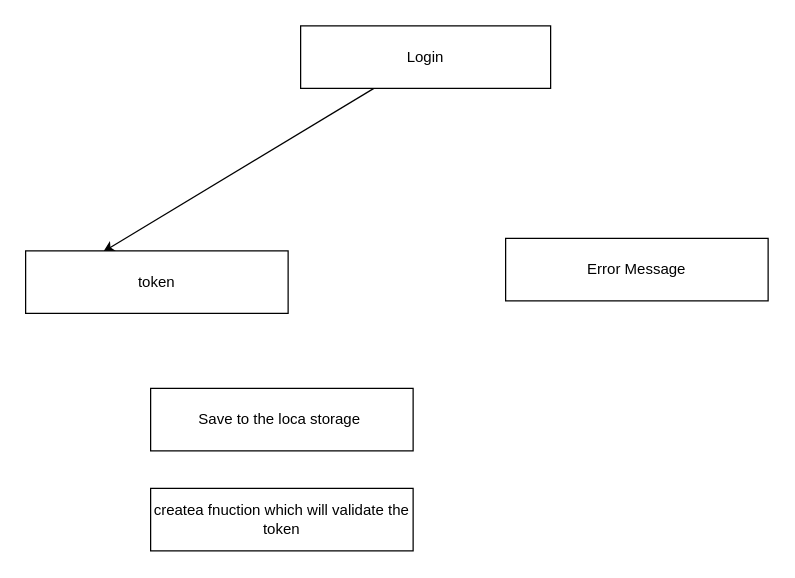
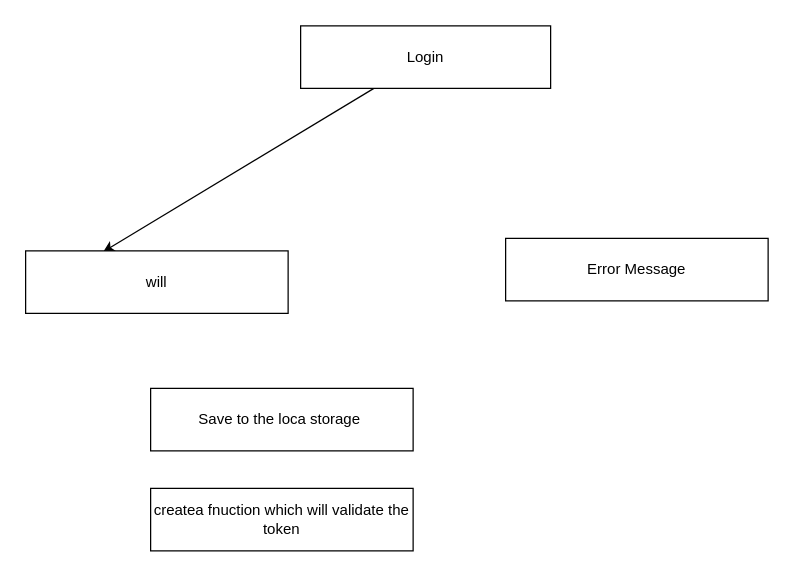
node "token": label "token" -> "will"
